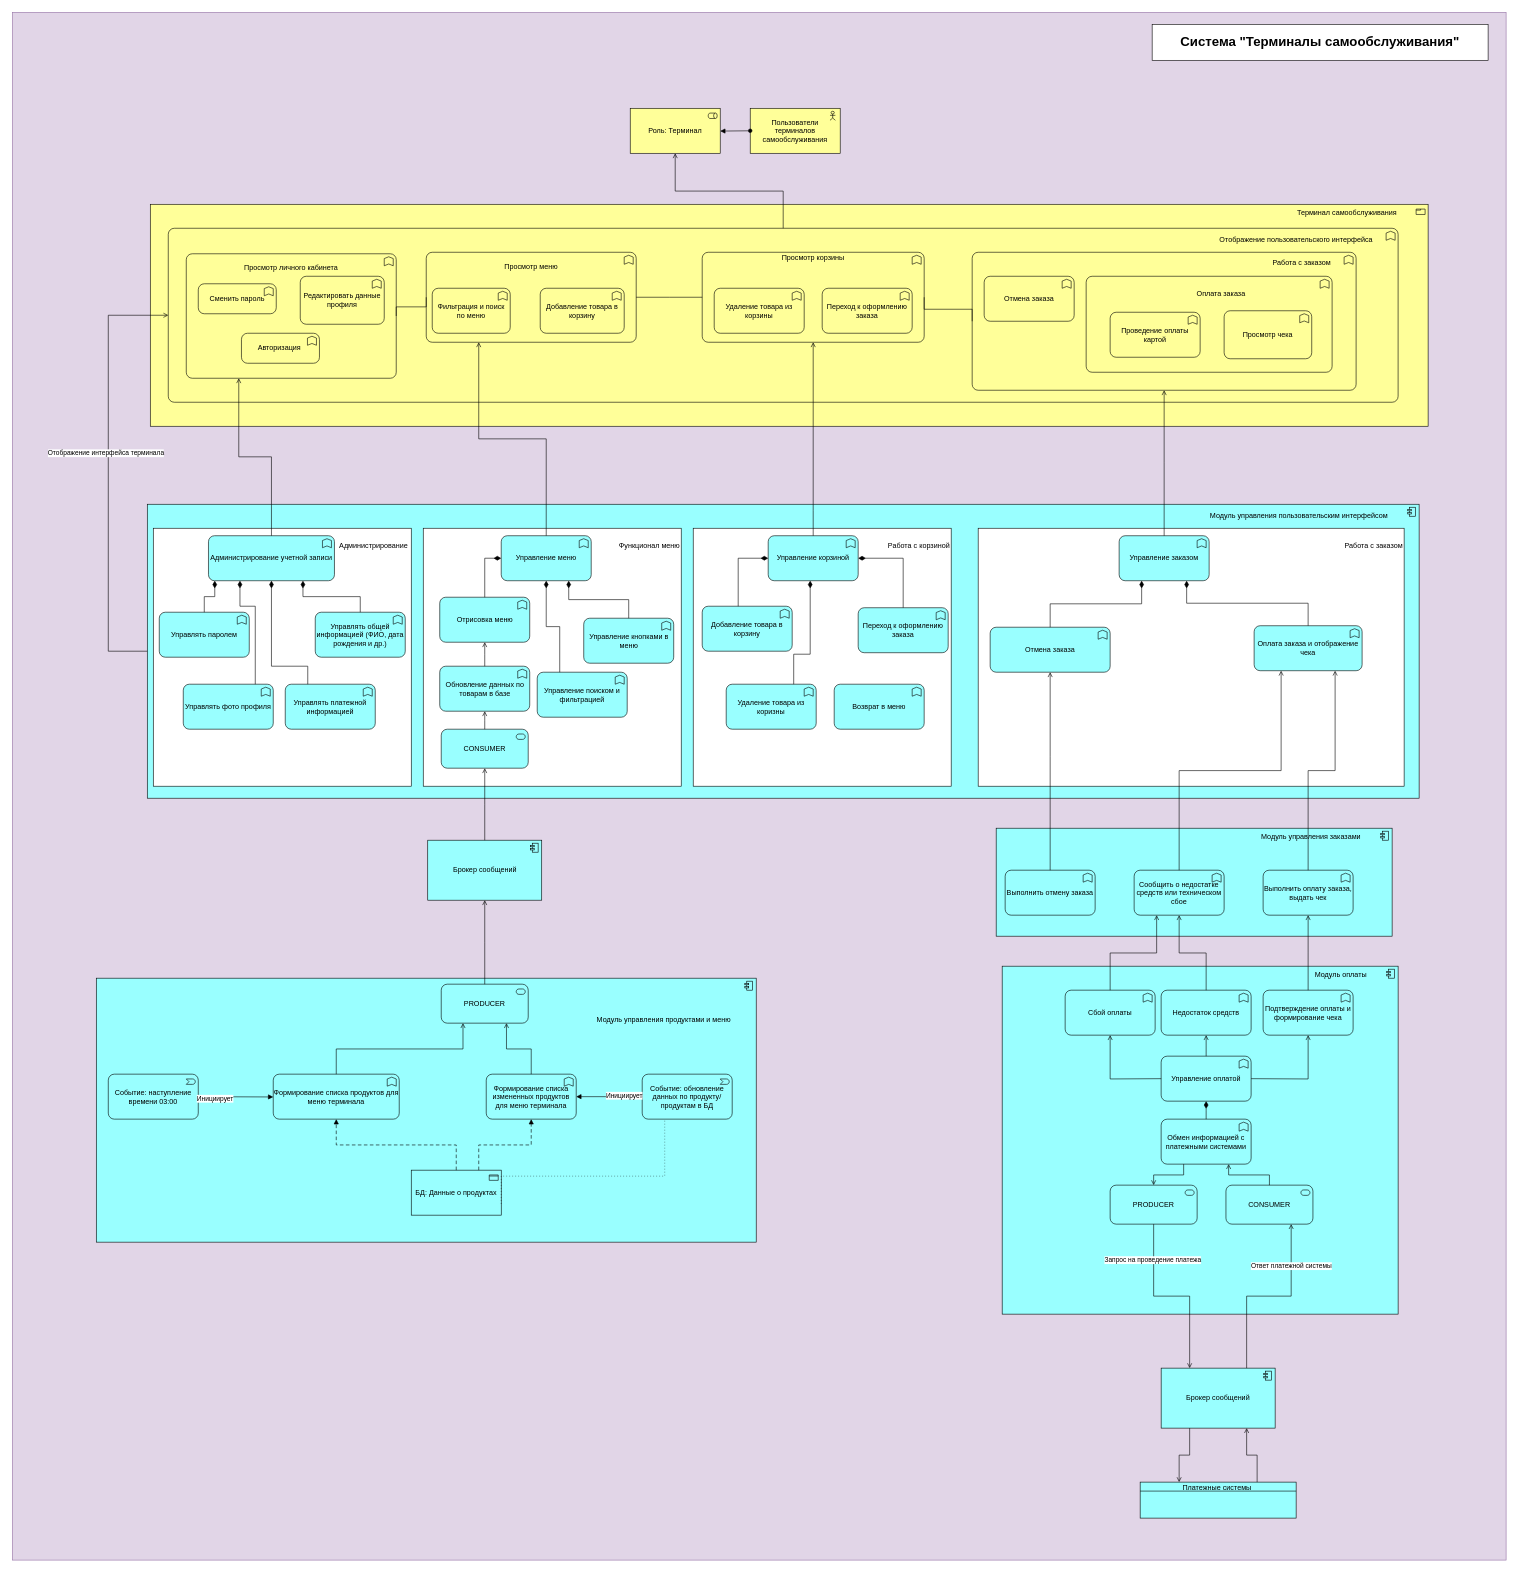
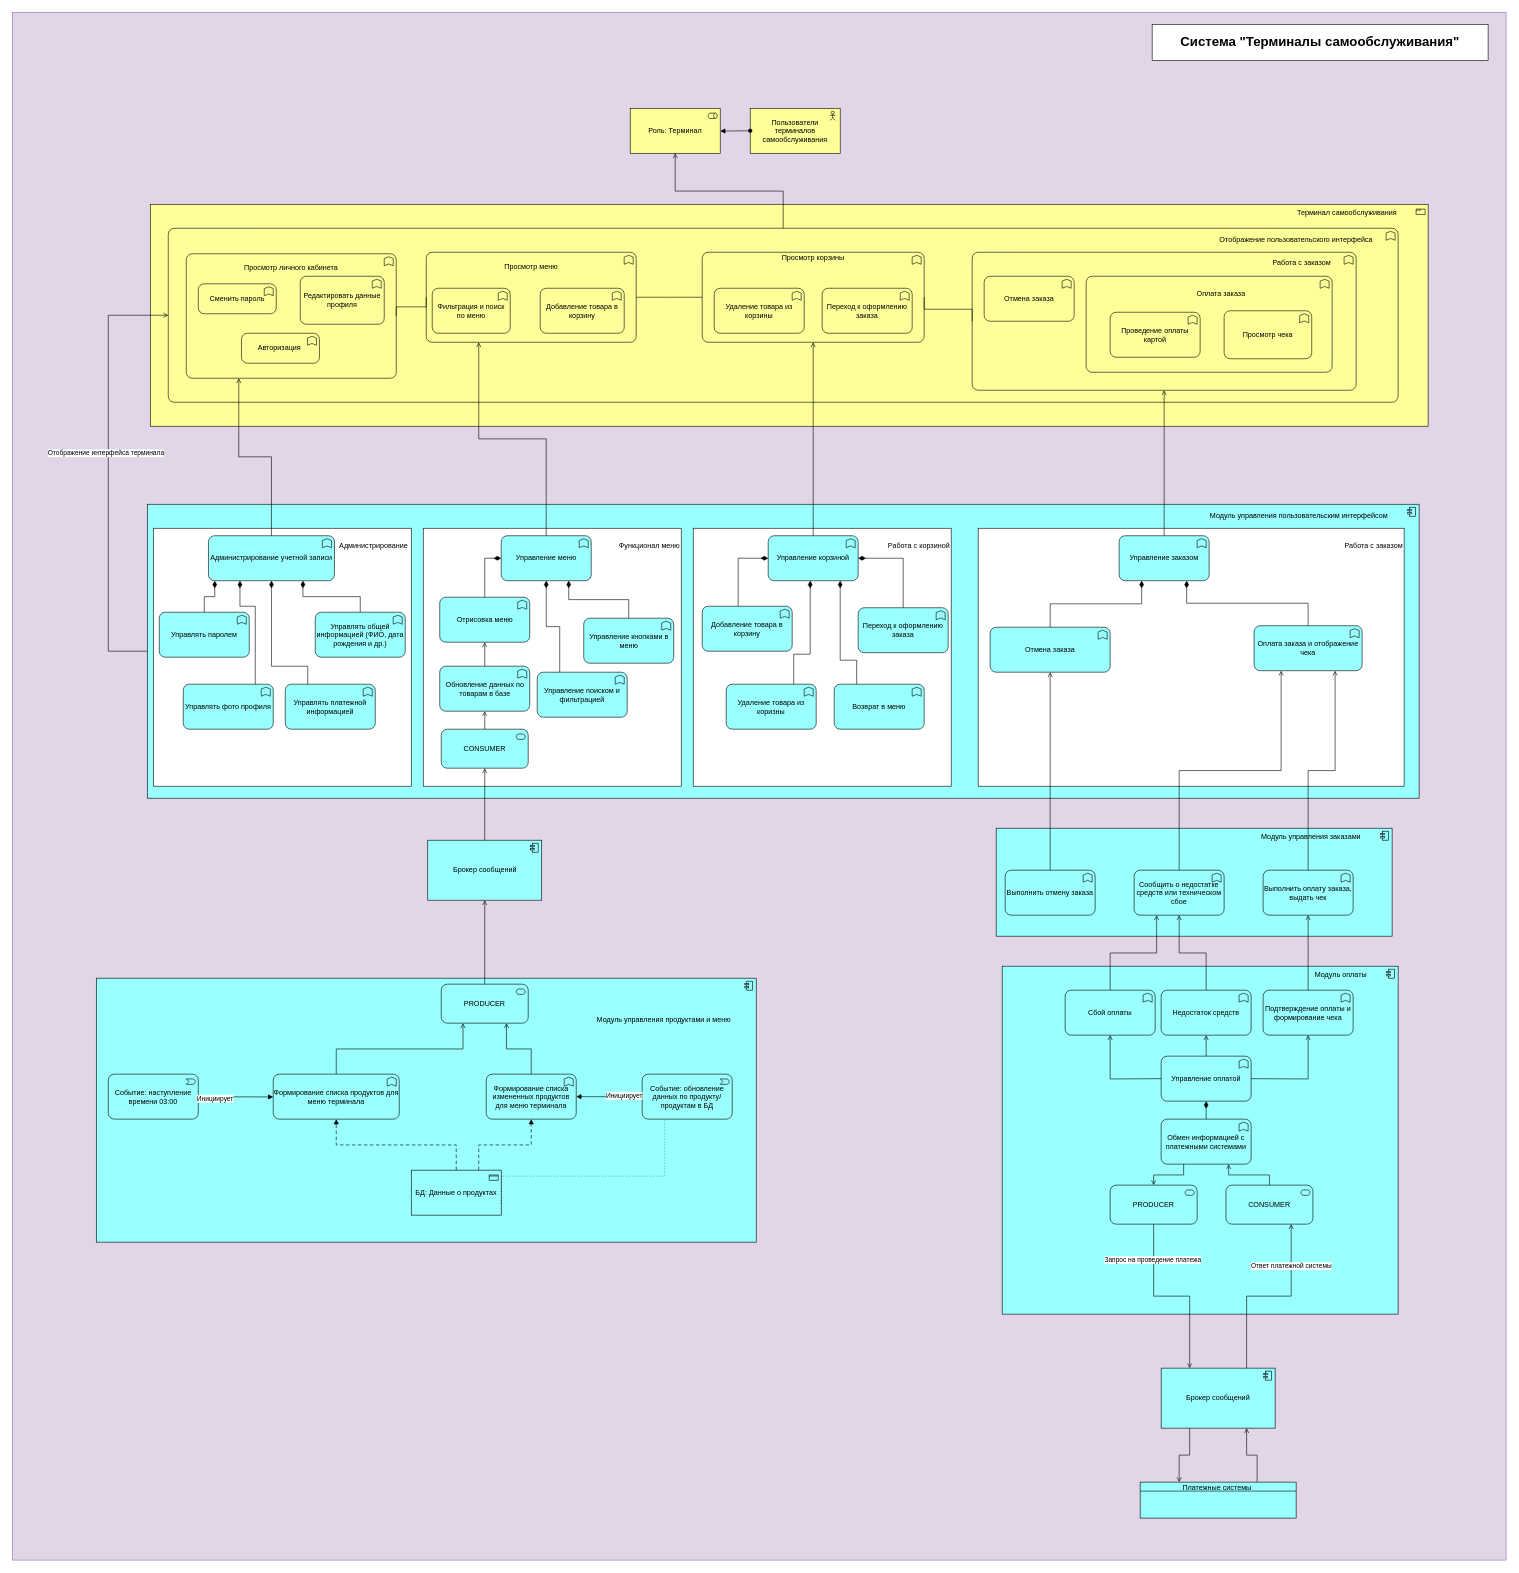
edge "Возврат в меню" -> "Управление корзиной": added
